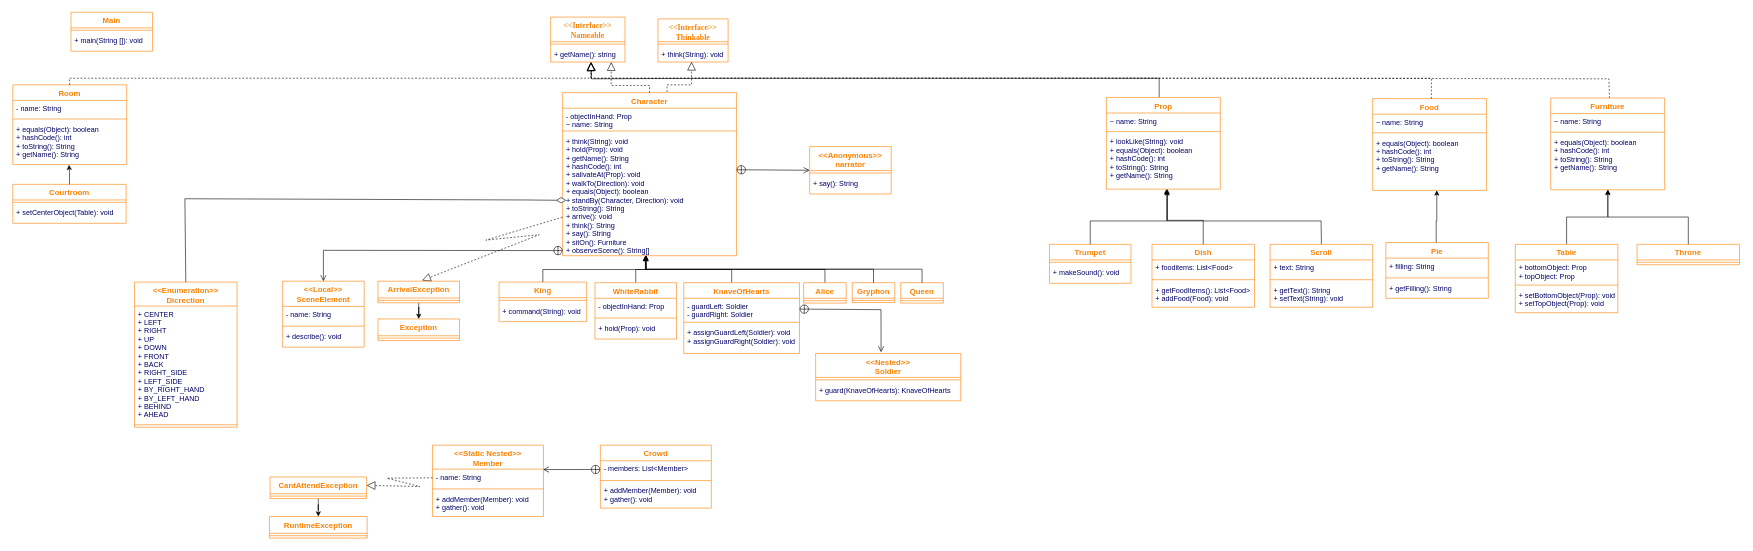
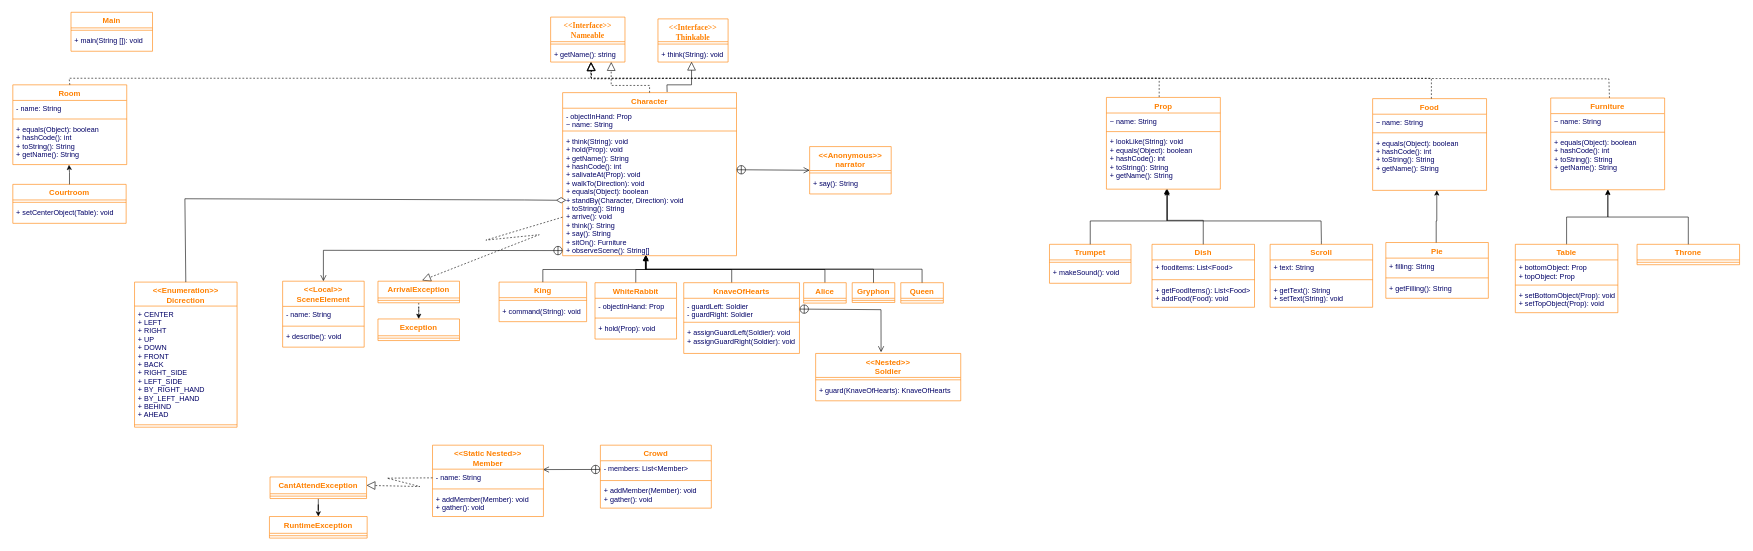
edge "Character" -> "+ think(String): void": style dashed -> solid
edge "Prop" -> "+ getName(): string": style solid -> dashed
edge "ArrivalException" -> "Exception": style solid -> dashed
